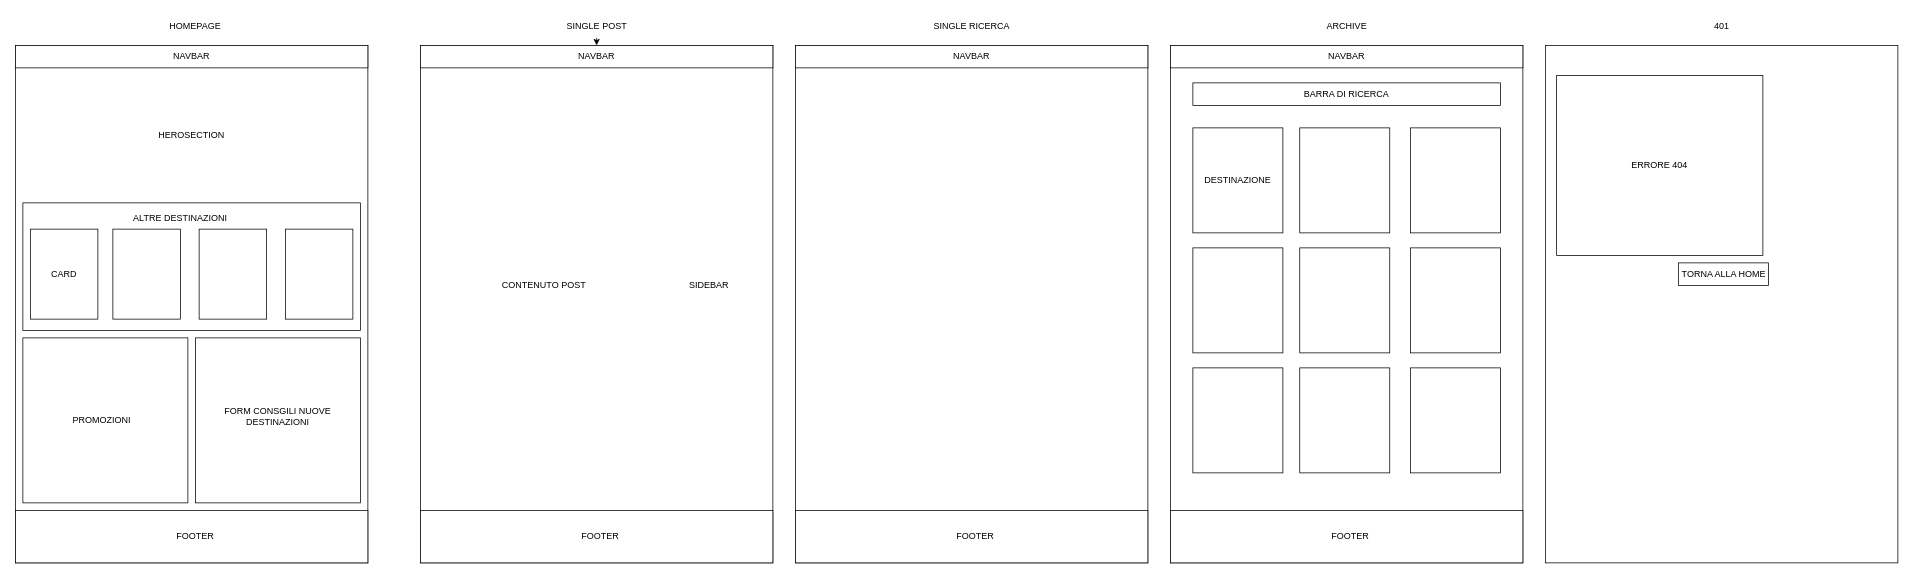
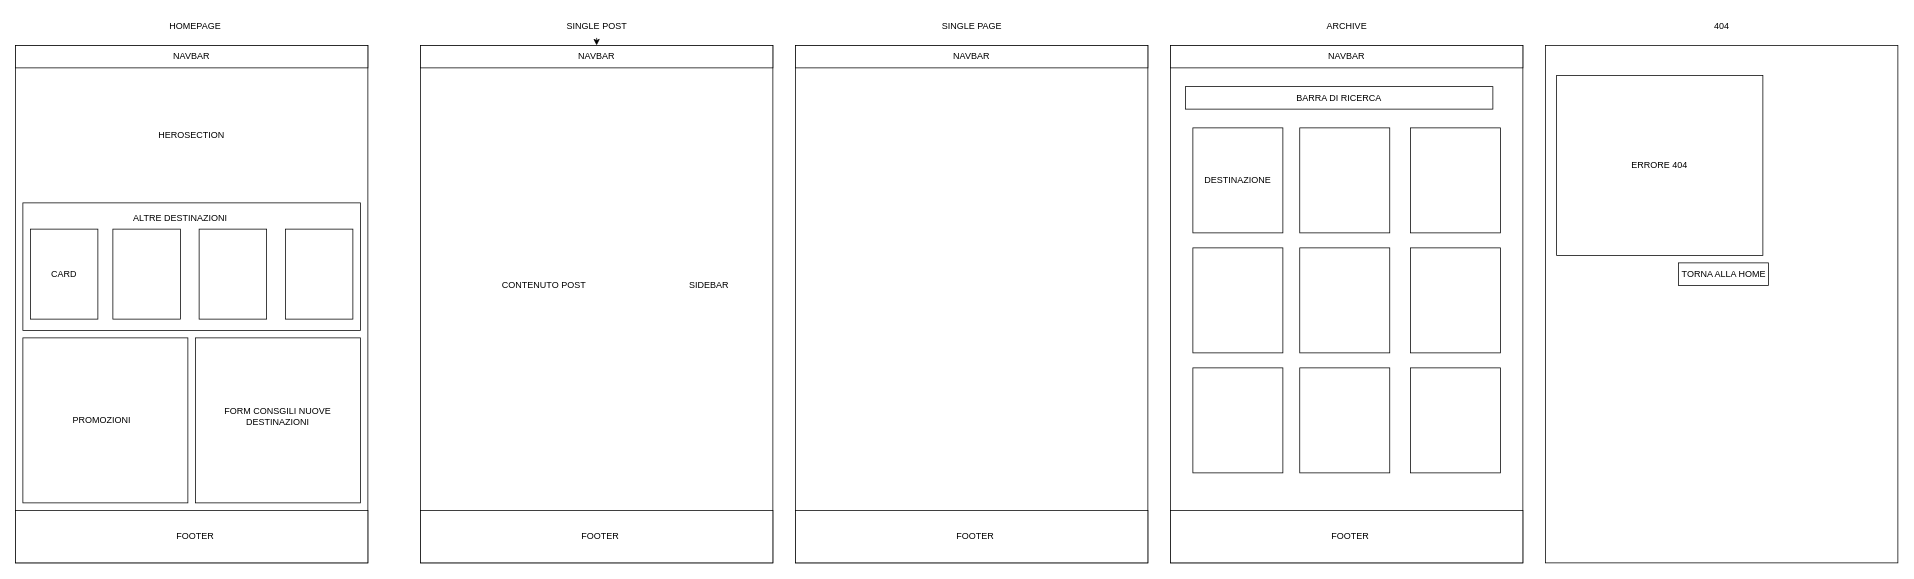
node "SINGLE RICERCA": label "SINGLE RICERCA" -> "SINGLE PAGE"
node "401": label "401" -> "404"
node "BARRA DI RICERCA": moved (1347, 94) -> (1339, 98)
